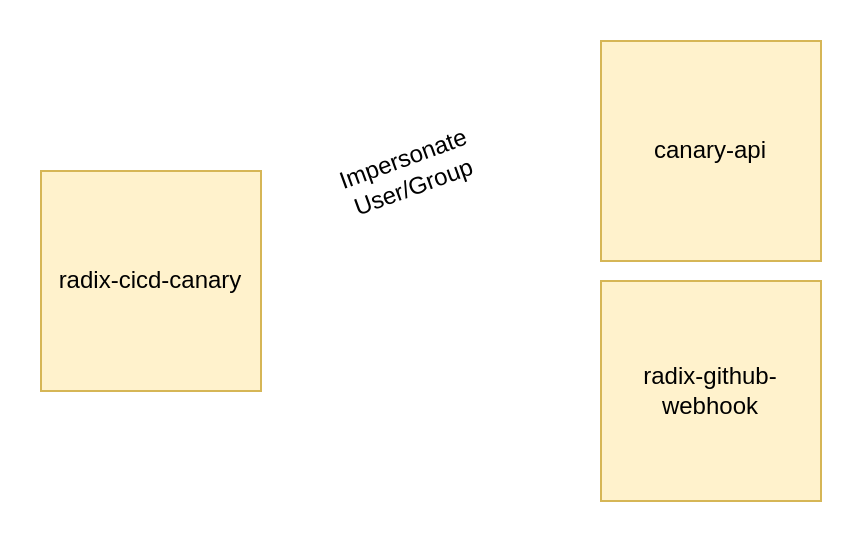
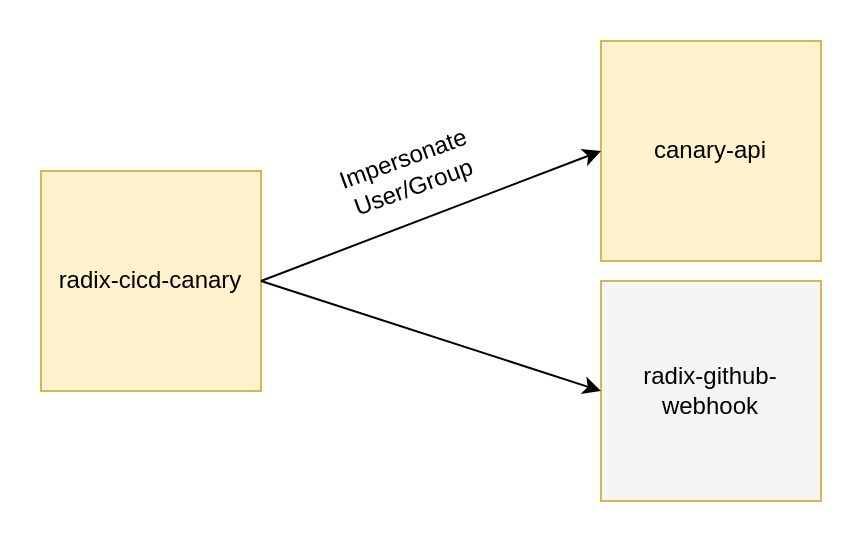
edge "radix-cicd-canary" -> "canary-api": added
edge "radix-cicd-canary" -> "radix-github-webhook": added
node "radix-github-webhook": fillcolor #fff2cc -> #f5f5f5
